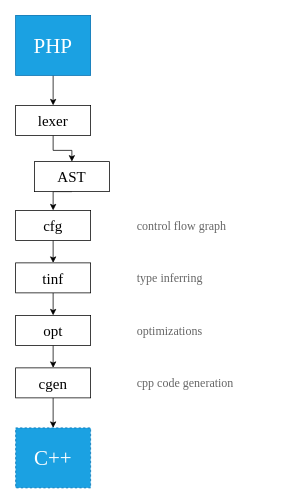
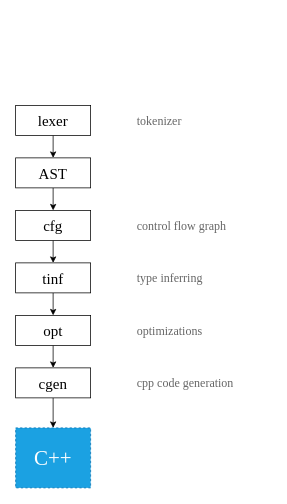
node "PHP": removed
edge "PHP" -> "lexer": removed
node "tokenizer": added
node "AST": moved (72, 177) -> (53, 173)
